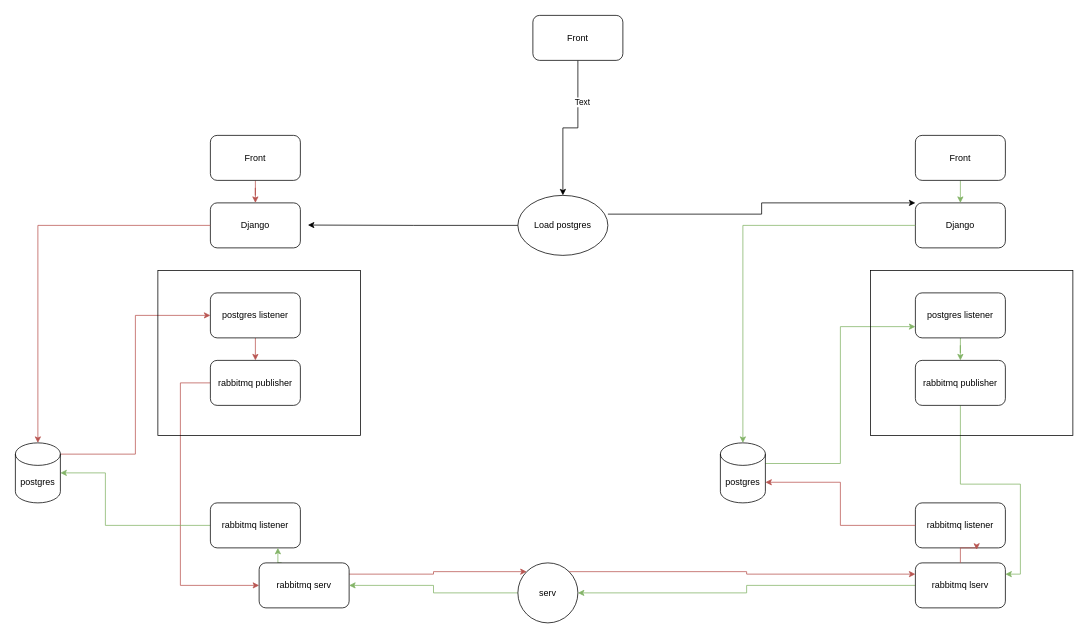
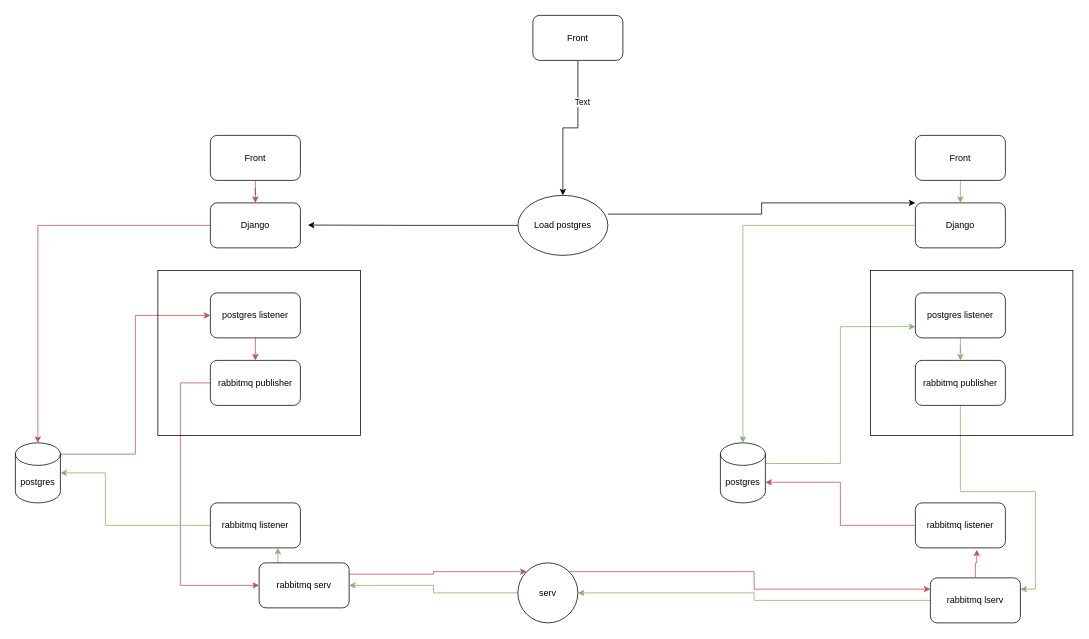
node "rabbitmq lserv": moved (960, 585) -> (975, 600)
